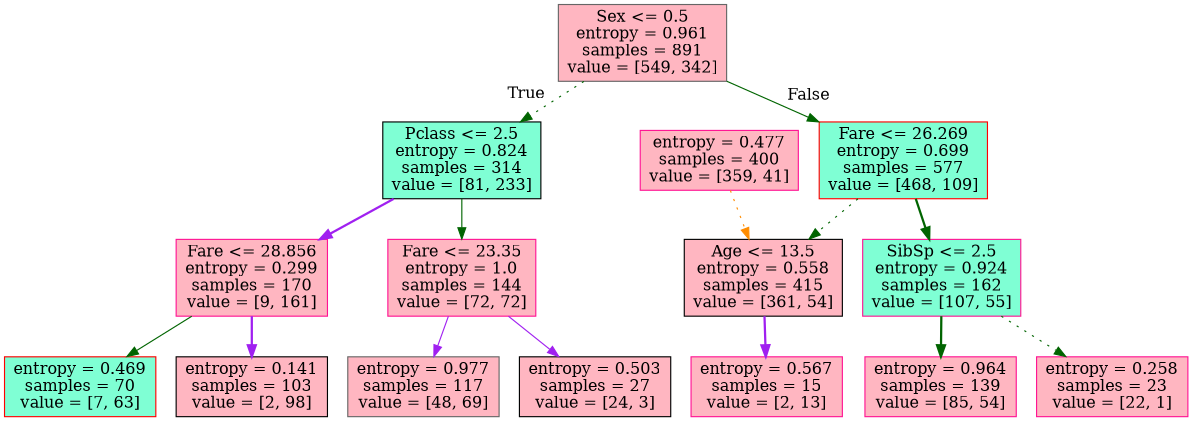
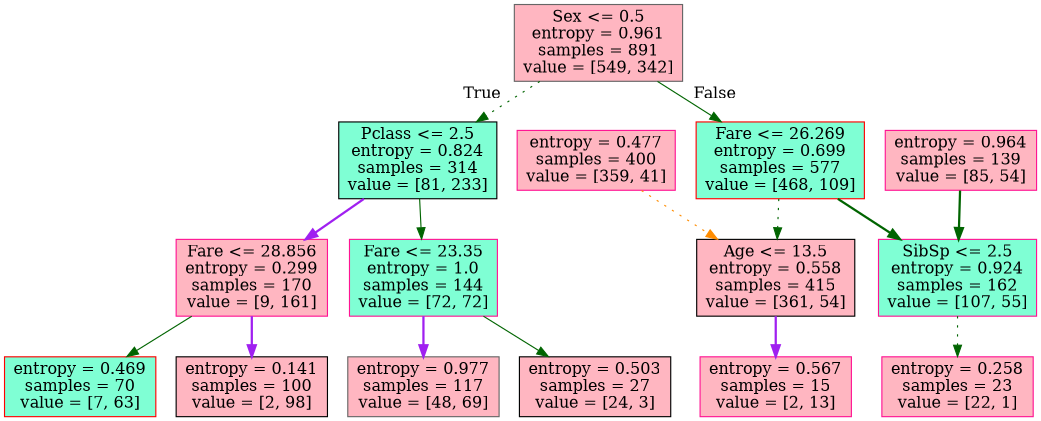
node "Fare <= 23.35 entropy = 1.0 samples = 144 value = [72, 72]": fillcolor lightpink -> aquamarine
edge "Fare <= 23.35 entropy = 1.0 samples = 144 value = [72, 72]" -> "entropy = 0.977 samples = 117 value = [48, 69]": style solid -> bold
edge "SibSp <= 2.5 entropy = 0.924 samples = 162 value = [107, 55]" -> "entropy = 0.964 samples = 139 value = [85, 54]": reversed
edge "Fare <= 23.35 entropy = 1.0 samples = 144 value = [72, 72]" -> "entropy = 0.503 samples = 27 value = [24, 3]": color purple -> darkgreen
node "entropy = 0.141 samples = 103 value = [2, 98]": label "entropy = 0.141 samples = 103 value = [2, 98]" -> "entropy = 0.141 samples = 100 value = [2, 98]"
